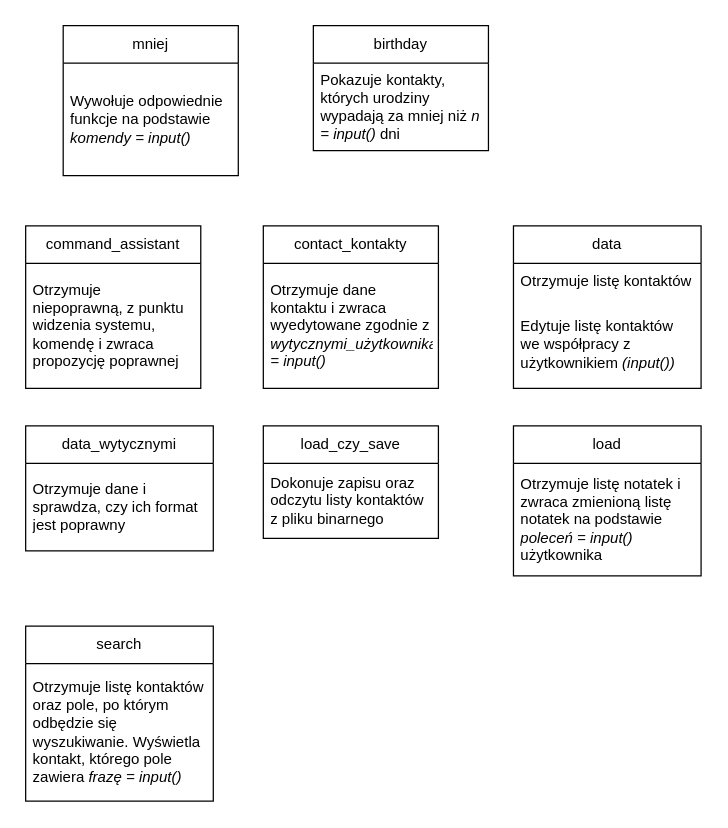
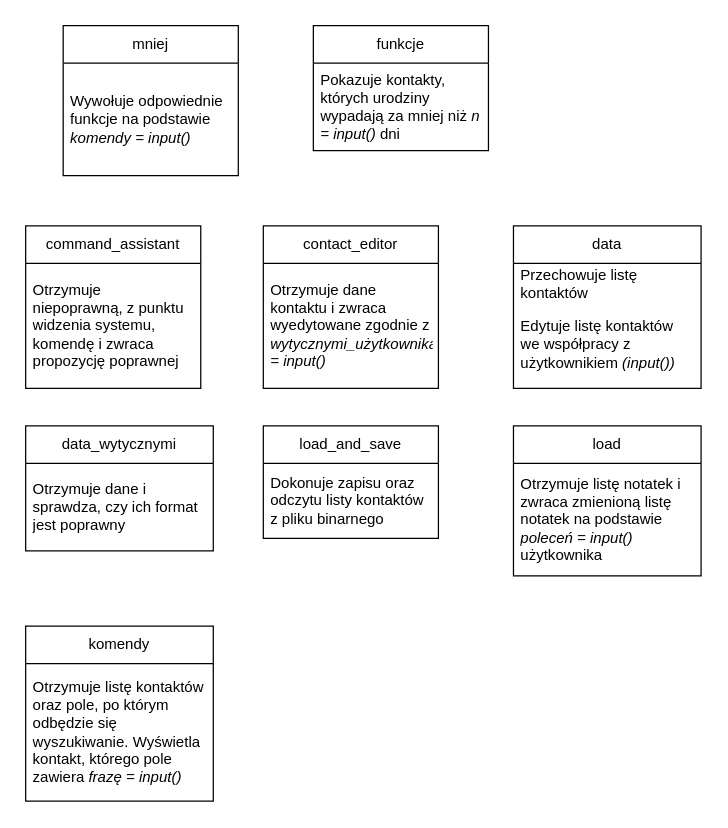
node "birthday": label "birthday" -> "funkcje"
node "contact_kontakty": label "contact_kontakty" -> "contact_editor"
node "Otrzymuje listę kontaktów": label "Otrzymuje listę kontaktów" -> "Przechowuje listę kontaktów"
node "load_czy_save": label "load_czy_save" -> "load_and_save"
node "search": label "search" -> "komendy"
